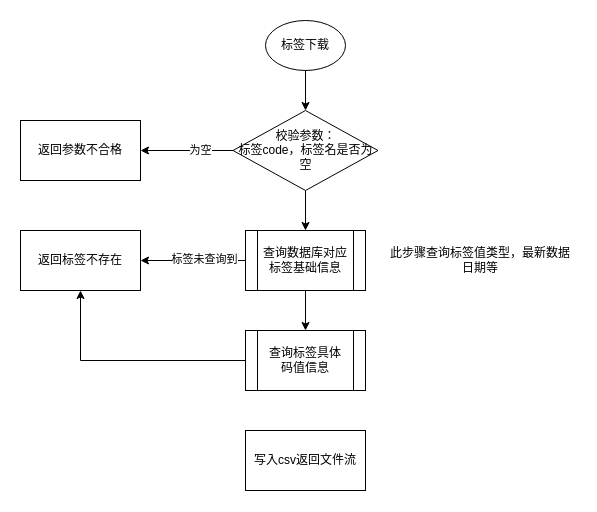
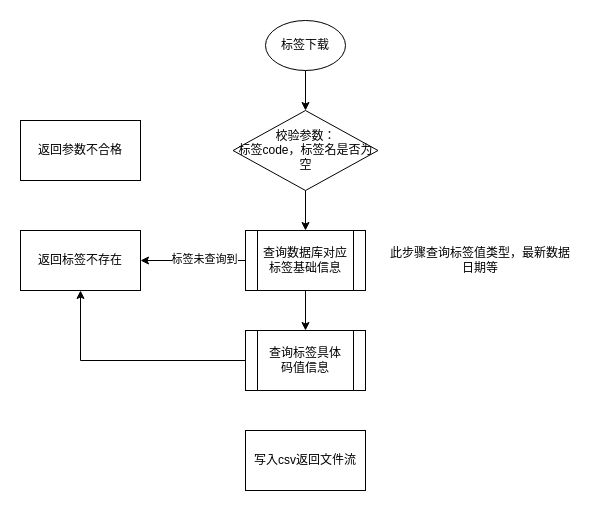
edge "校验参数： 标签code，标签名是否为空" -> "返回参数不合格": removed, label "为空"
